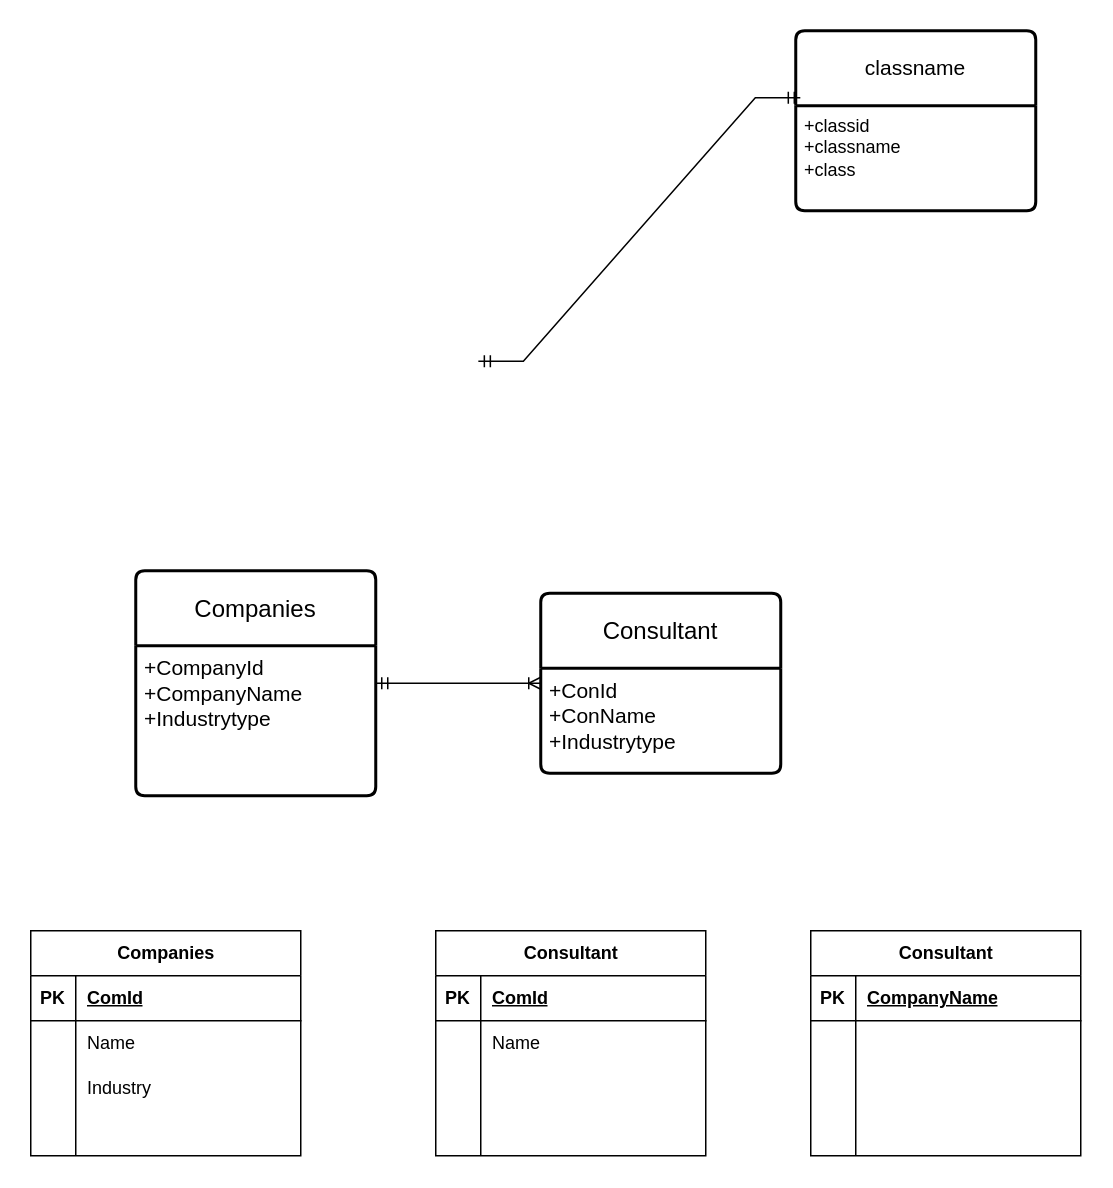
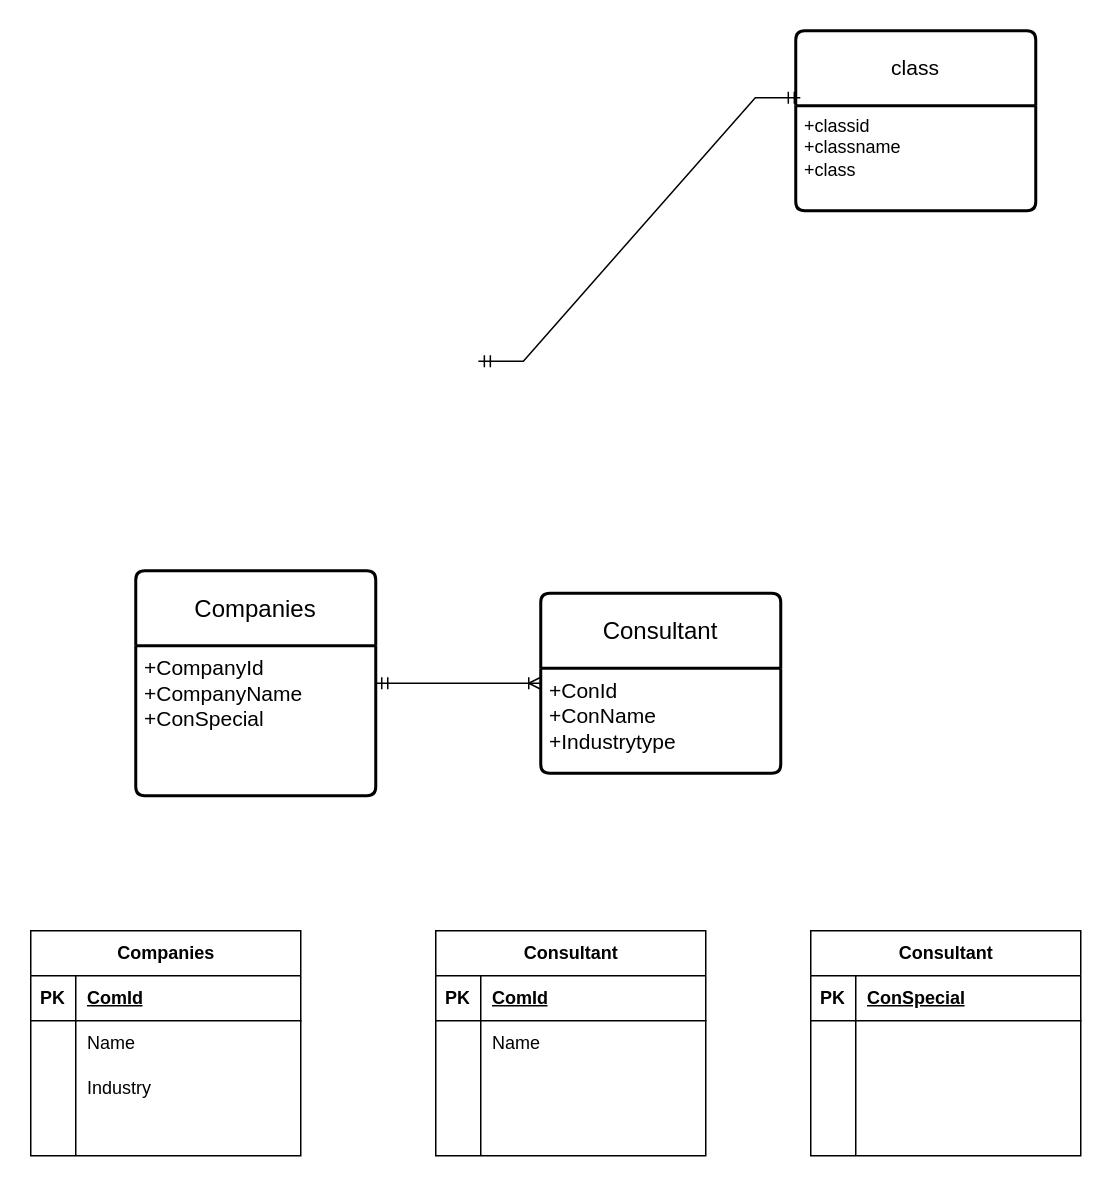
node "classname": label "classname" -> "class"
node "+CompanyId +CompanyName +Industrytype": label "+CompanyId +CompanyName +Industrytype" -> "+CompanyId +CompanyName +ConSpecial"
node "CompanyName": label "CompanyName" -> "ConSpecial"
